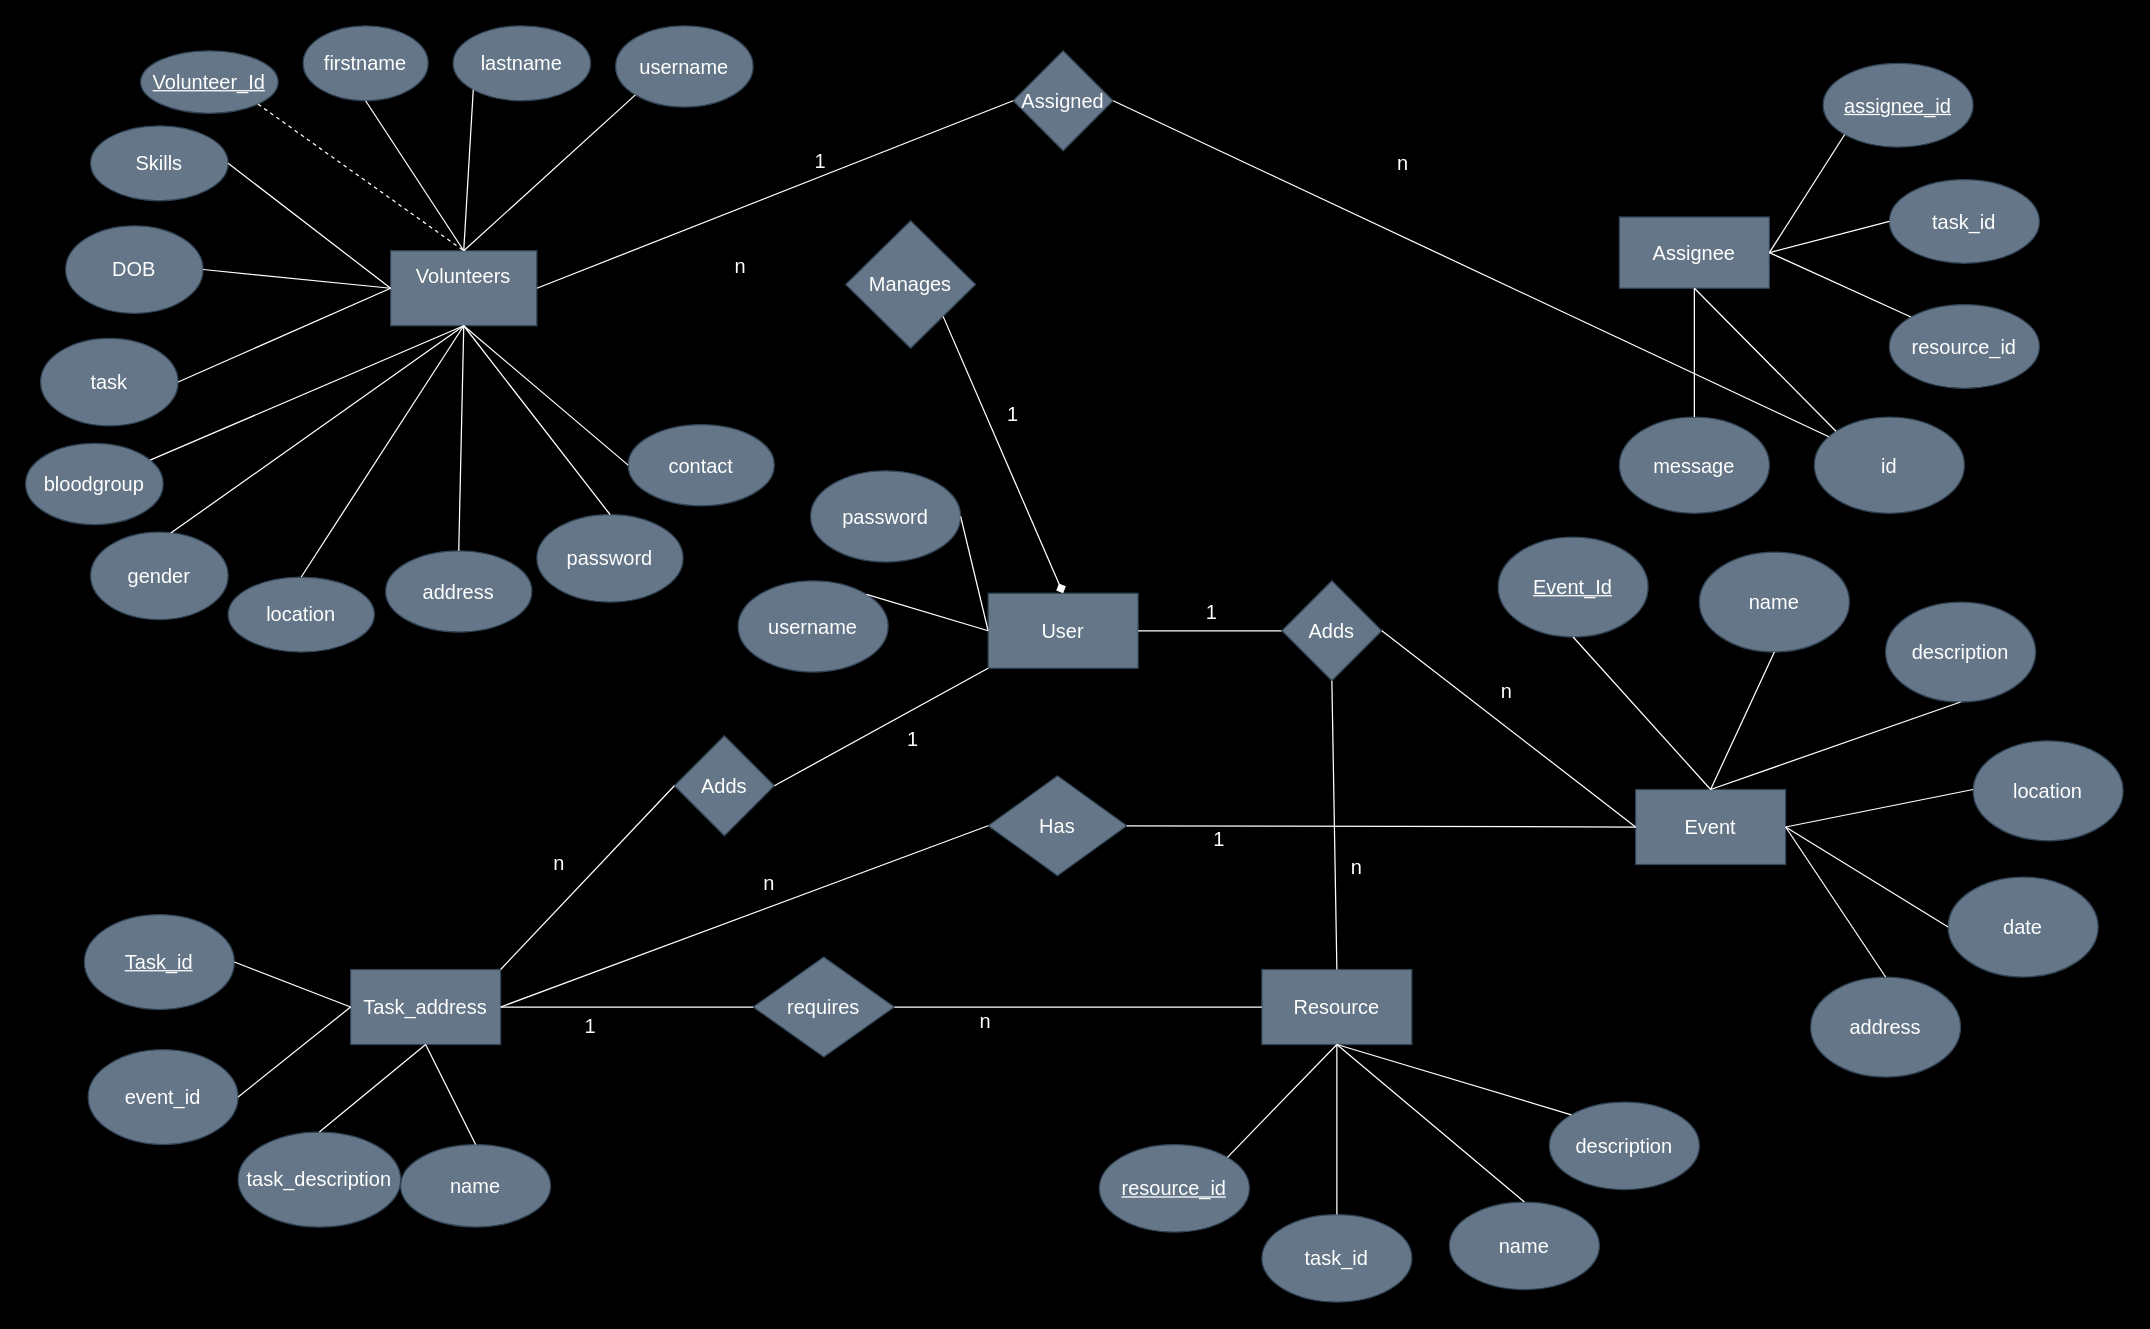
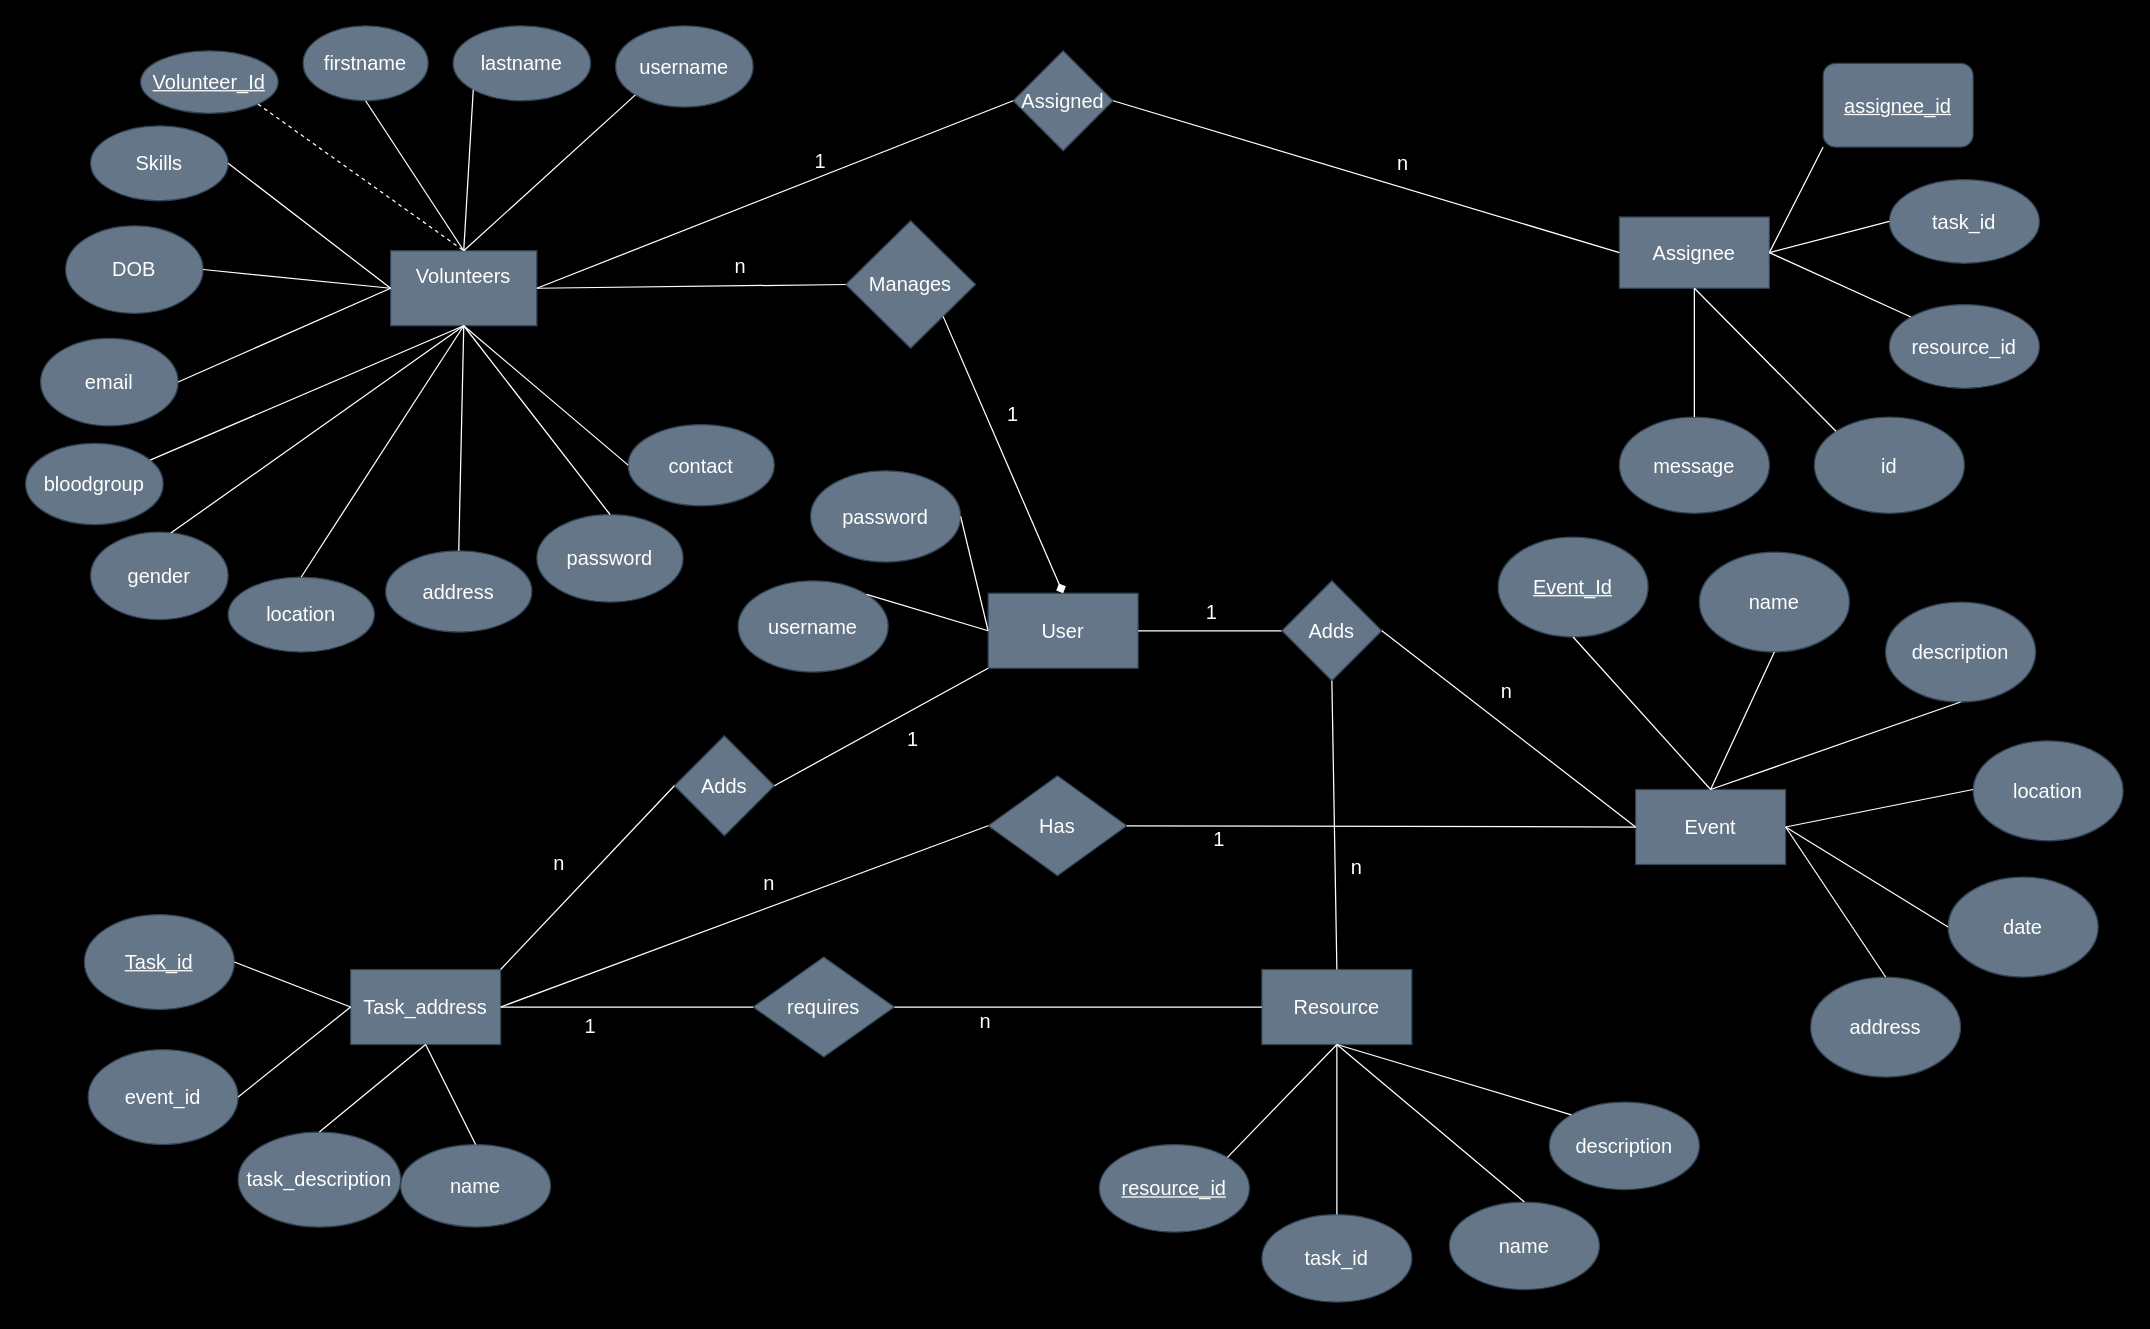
node "assignee_id": shape ellipse -> rounded rectangle
edge "Assigned" -- "id": now "Assigned" -- "Assignee"
edge "Manages" -- "Volunteers": added
node "task": label "task" -> "email"
